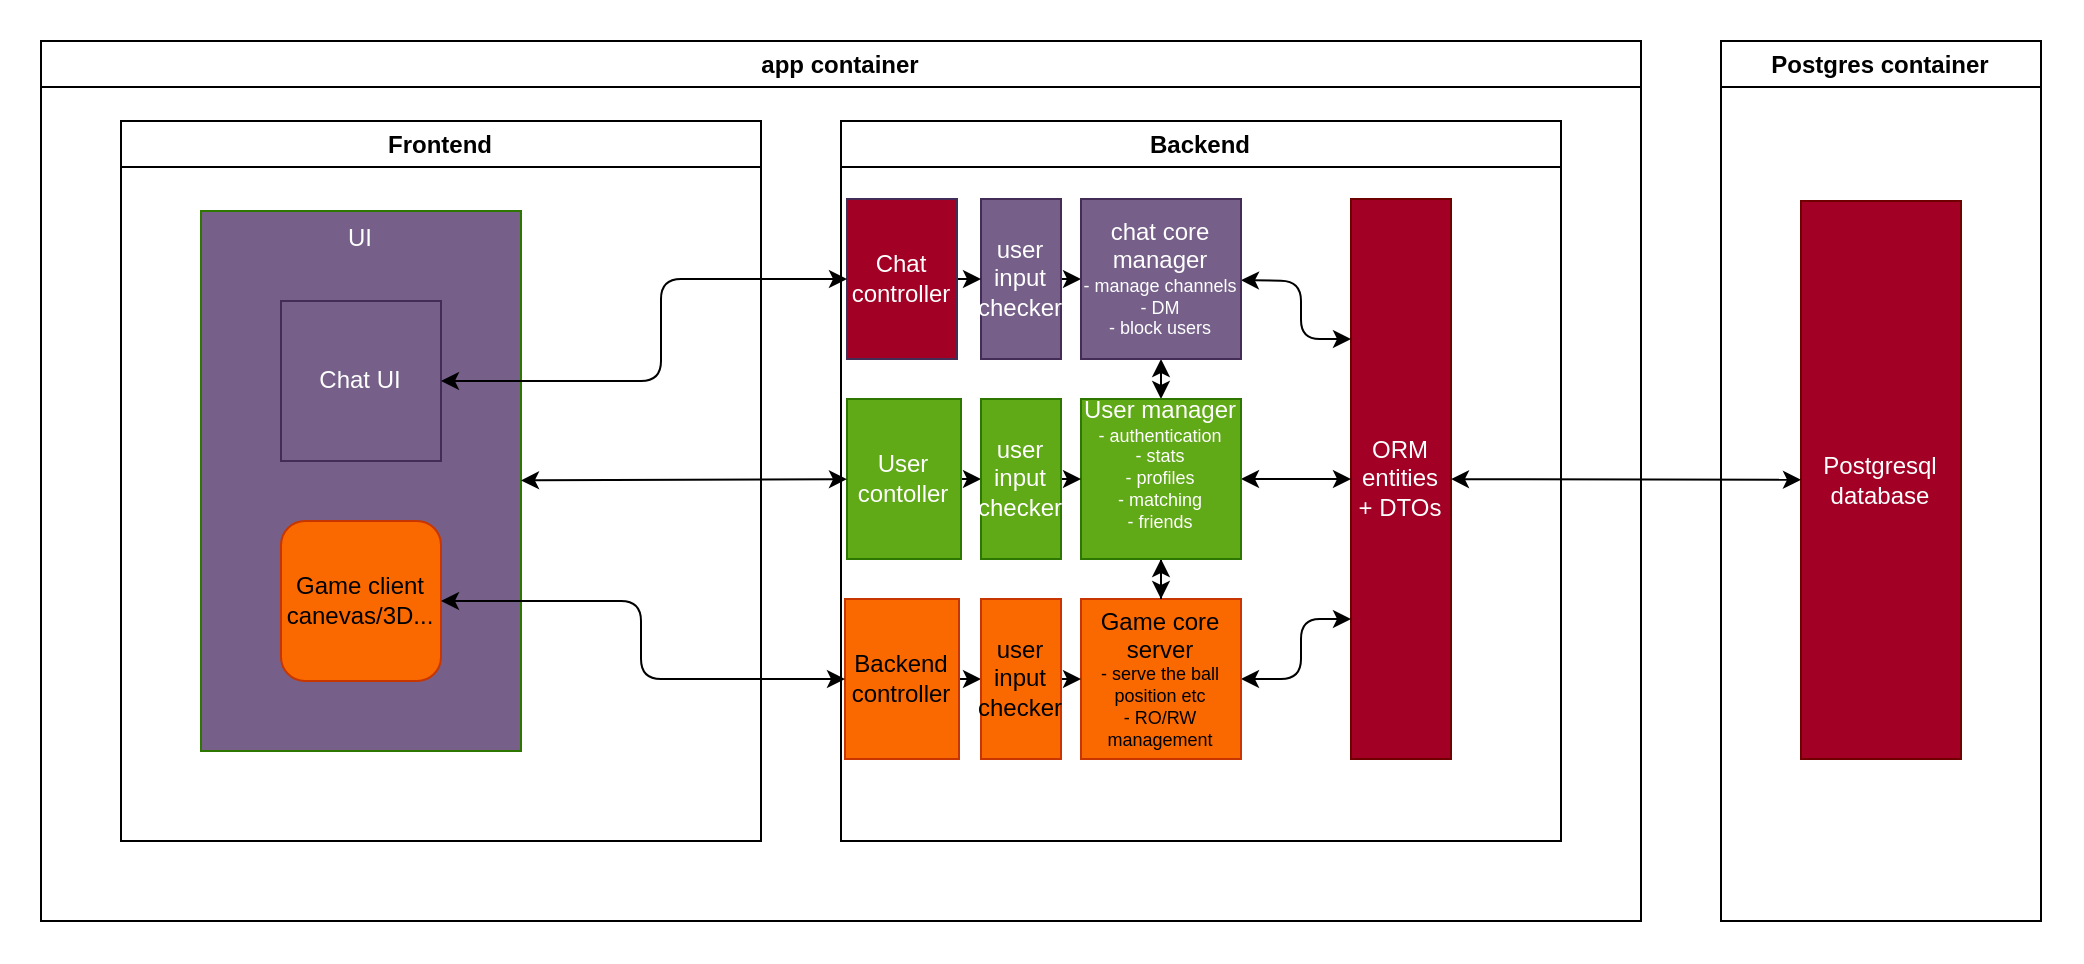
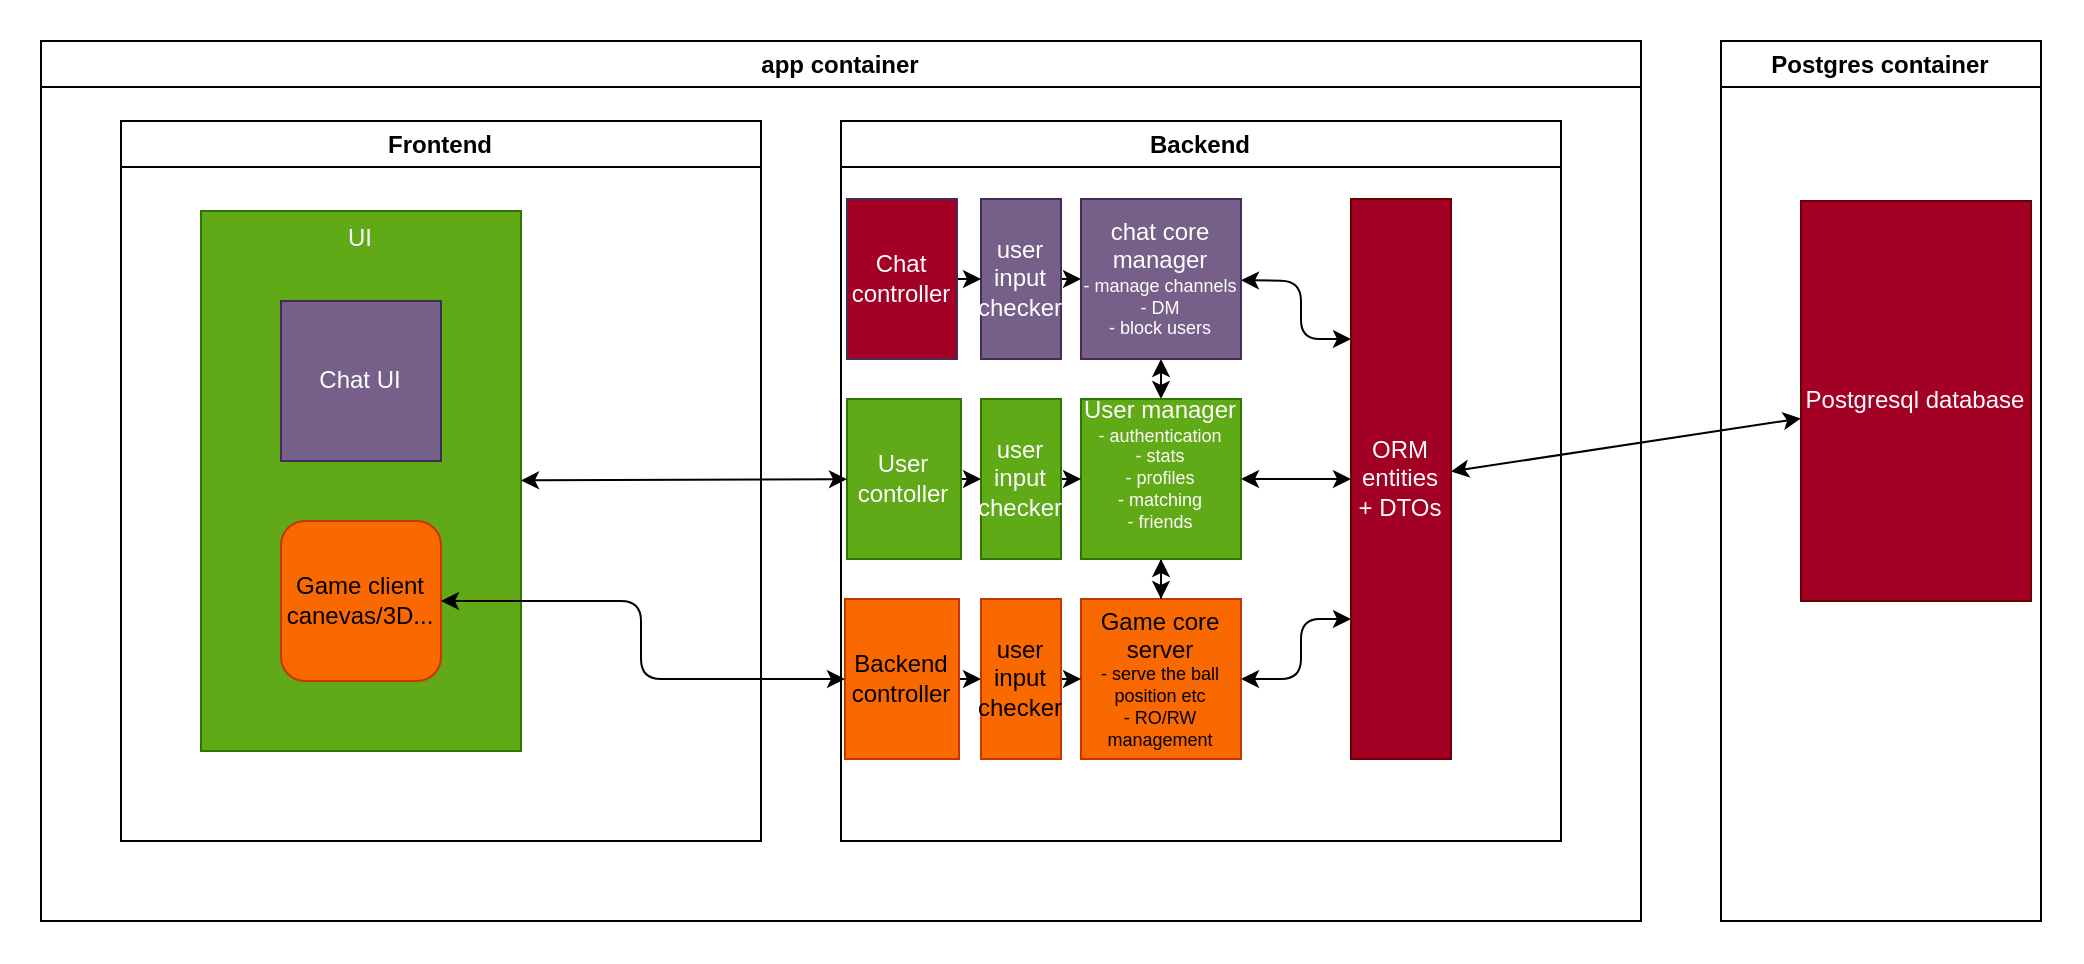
edge "Chat controller" -- "Chat UI": removed
node "Postgresql database": size 160x558 -> 230x400
node "UI": fillcolor #76608a -> #60a917
